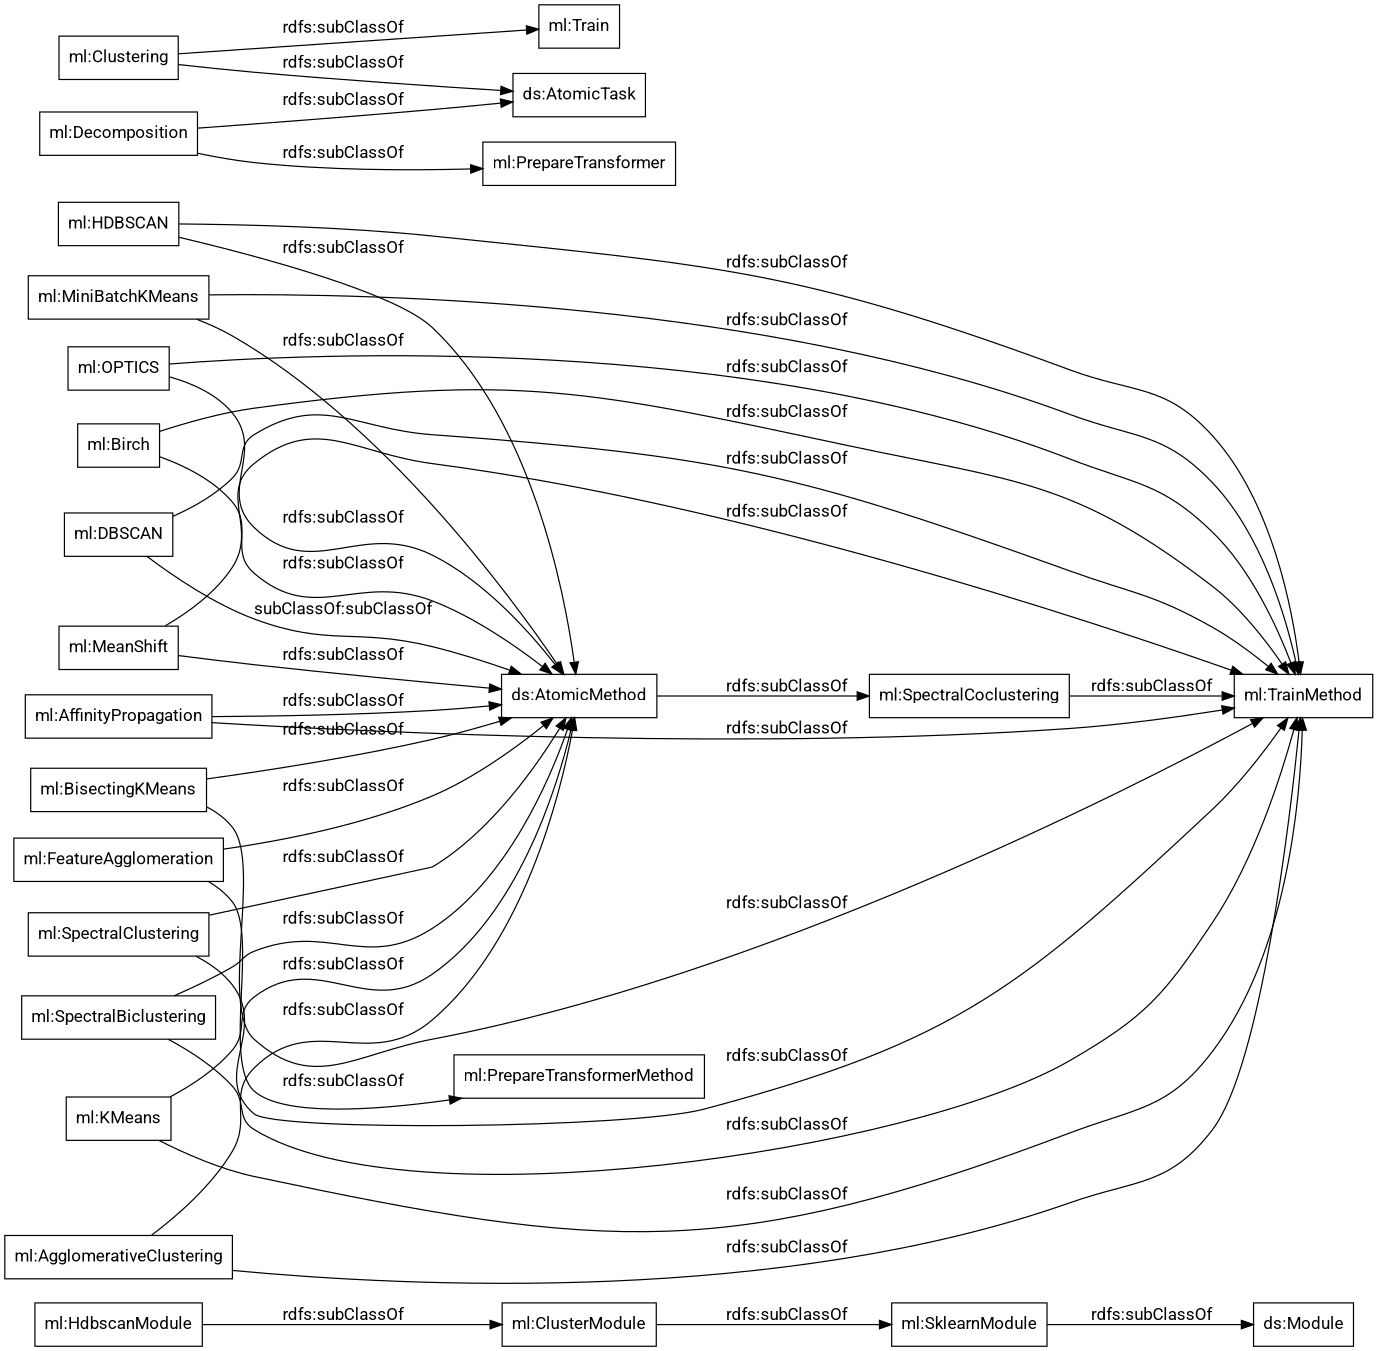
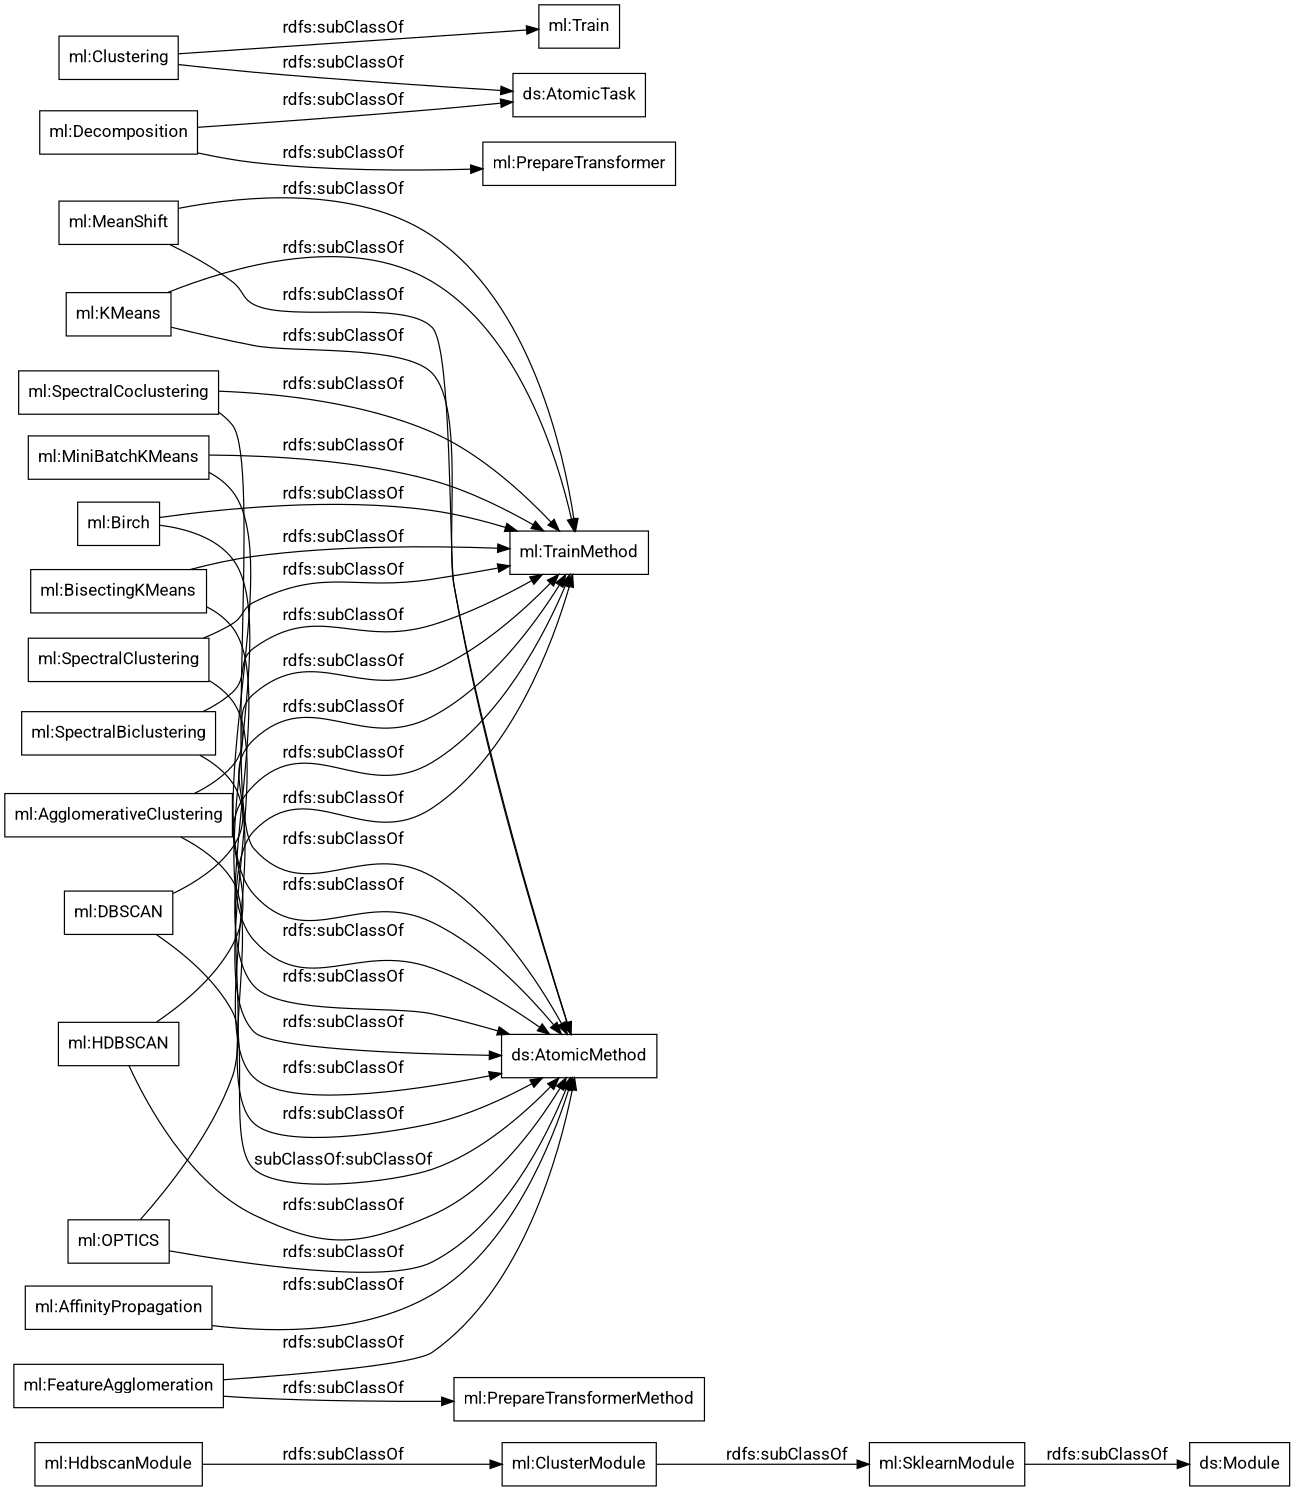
edge "ds:AtomicMethod" -> "ml:SpectralCoclustering": reversed
edge "ml:AffinityPropagation" -> "ml:TrainMethod": removed, label "rdfs:subClassOf"
